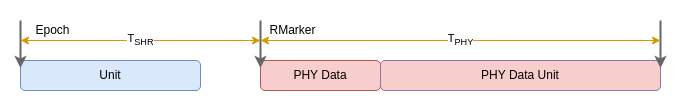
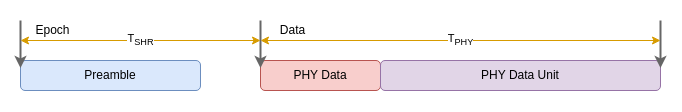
node "RMarker": label "RMarker" -> "Data"
node "Unit": label "Unit" -> "Preamble"
node "PHY Data Unit": fillcolor #f8cecc -> #e1d5e7
